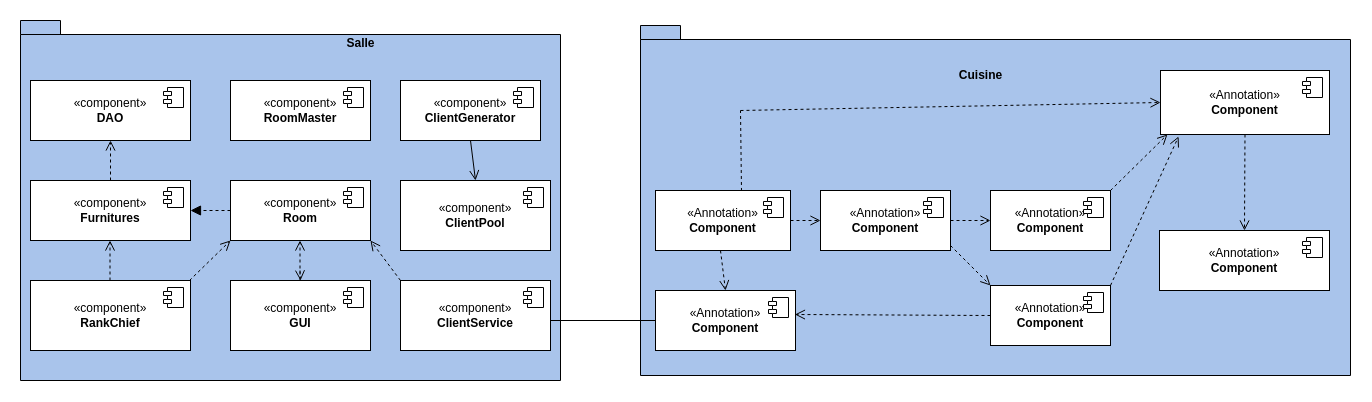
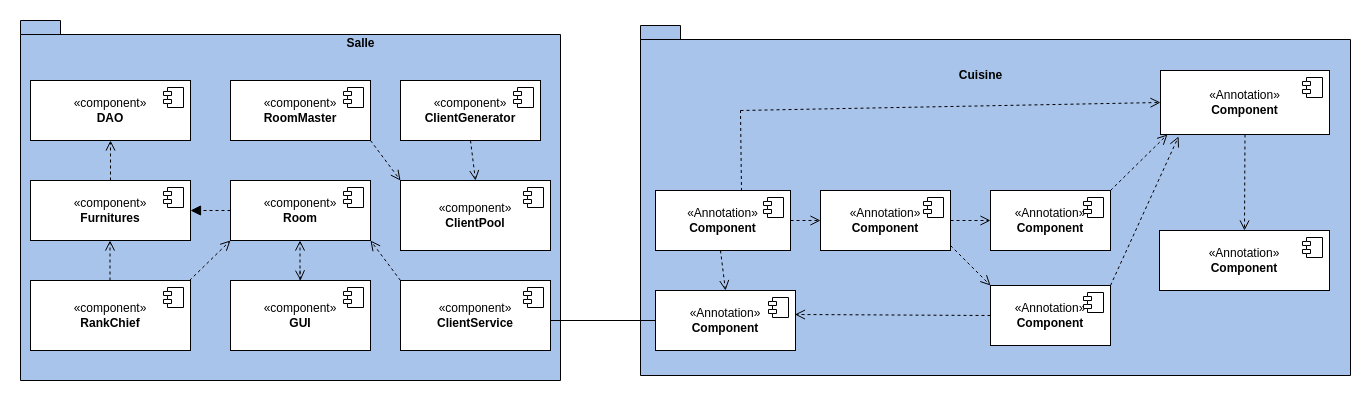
edge "«component» RoomMaster" -> "«component» ClientPool": added
edge "«component» ClientGenerator" -> "«component» ClientPool": style solid -> dashed
